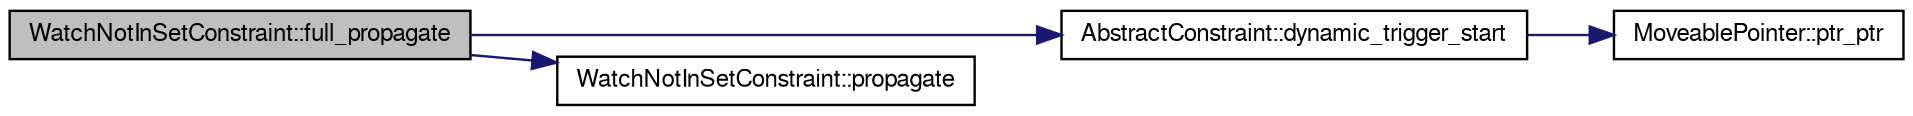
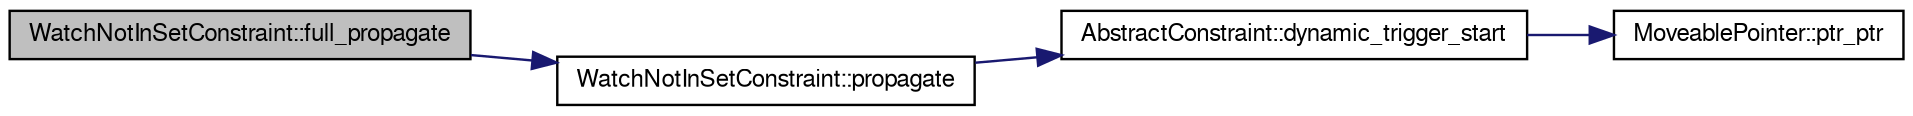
edge "WatchNotInSetConstraint::full_propagate" -> "AbstractConstraint::dynamic_trigger_start": now "WatchNotInSetConstraint::propagate" -> "AbstractConstraint::dynamic_trigger_start"
